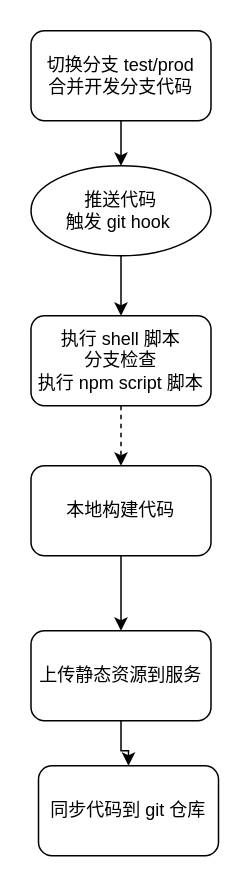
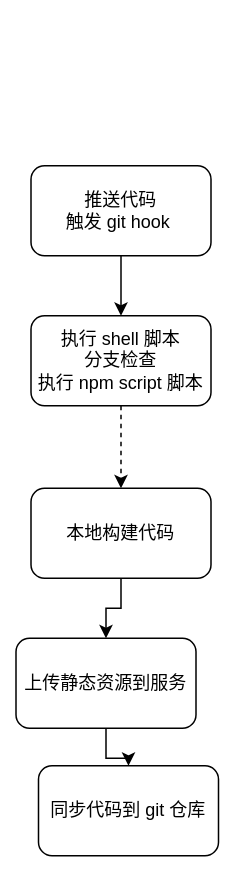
node "切换分支 test/prod 合并开发分支代码": removed
edge "切换分支 test/prod 合并开发分支代码" -> "推送代码 触发 git hook": removed
node "推送代码 触发 git hook": shape ellipse -> rounded rectangle
node "本地构建代码": moved (121, 511) -> (121, 533)
node "上传静态资源到服务": moved (121, 676) -> (106, 683)
